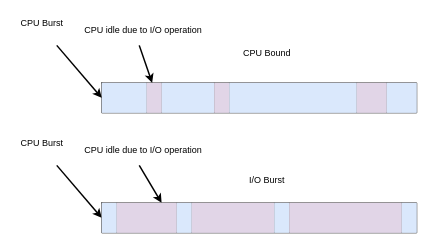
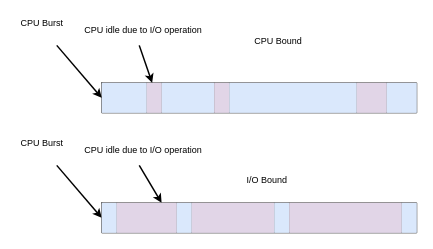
node "CPU Bound": moved (267, 53) -> (278, 42)
node "I/O Burst": label "I/O Burst" -> "I/O Bound"
